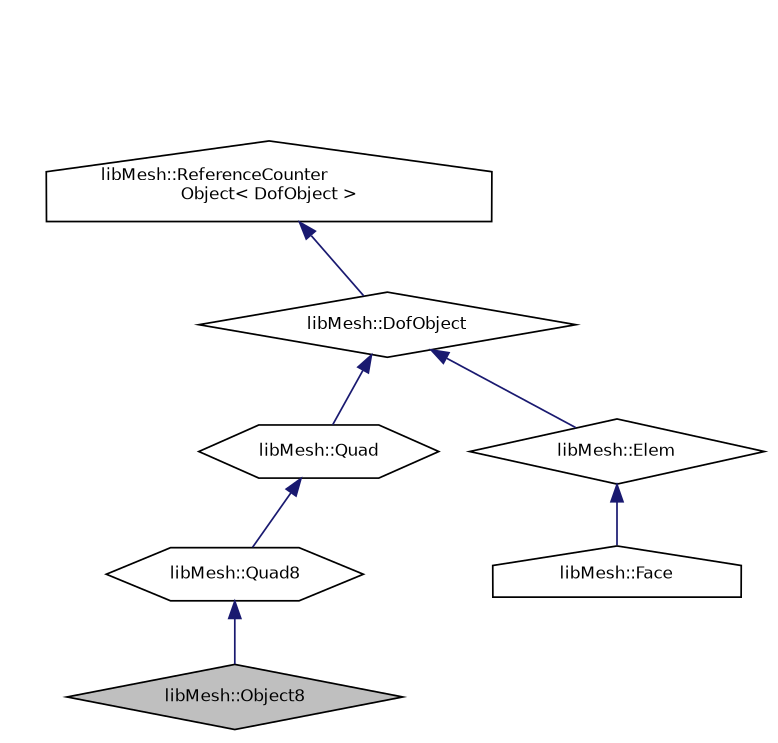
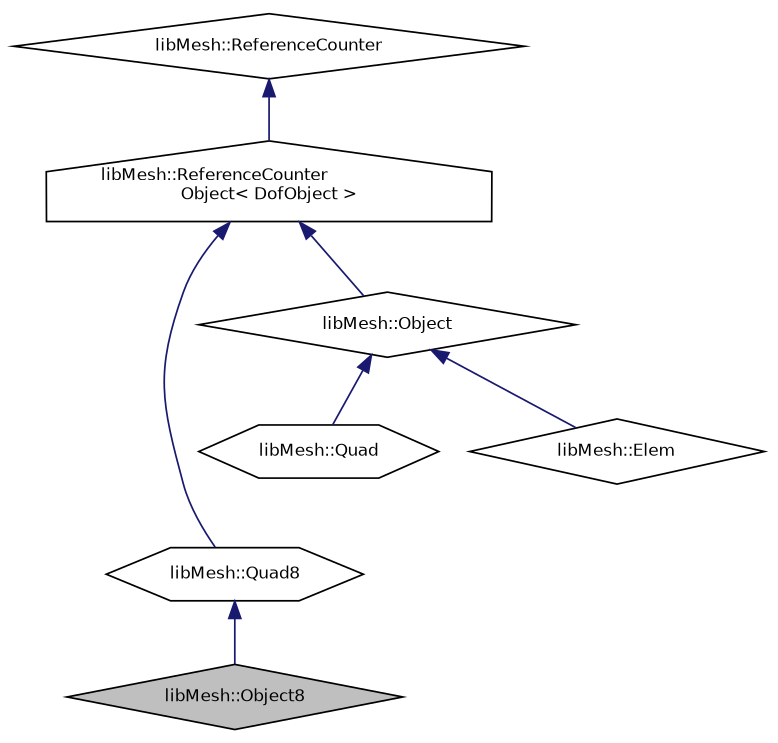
node "libMesh::ReferenceCounter": added
node "libMesh::DofObject": label "libMesh::DofObject" -> "libMesh::Object"
edge "libMesh::Quad8" -> "libMesh::Quad": now "libMesh::Quad8" -> "libMesh::ReferenceCounter Object< DofObject >"
node "libMesh::Face": removed
